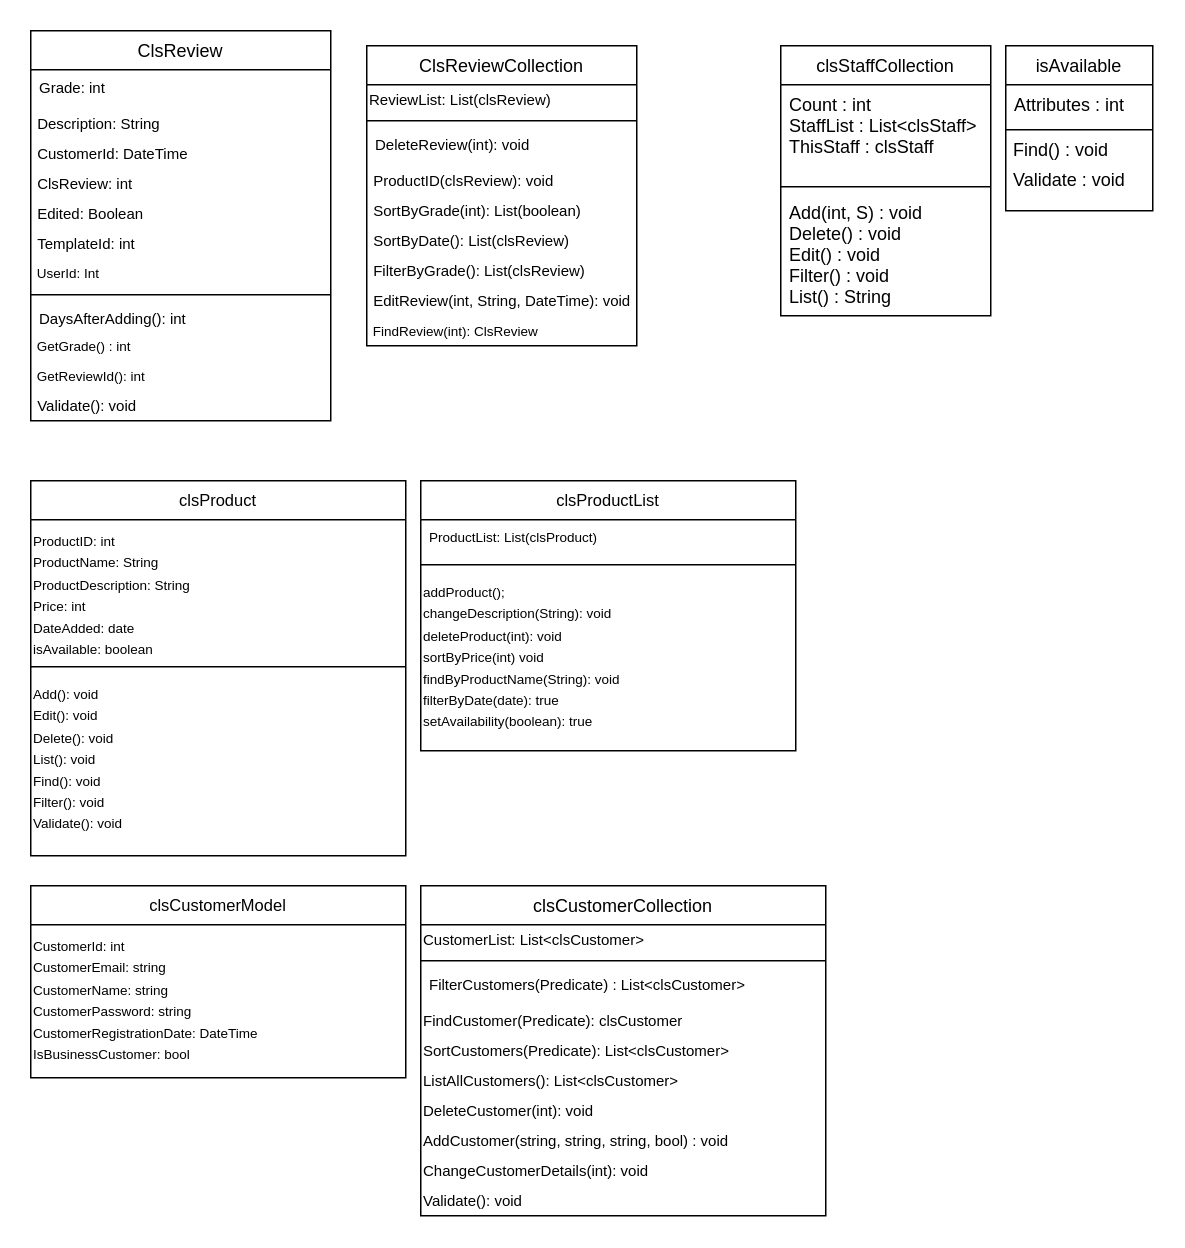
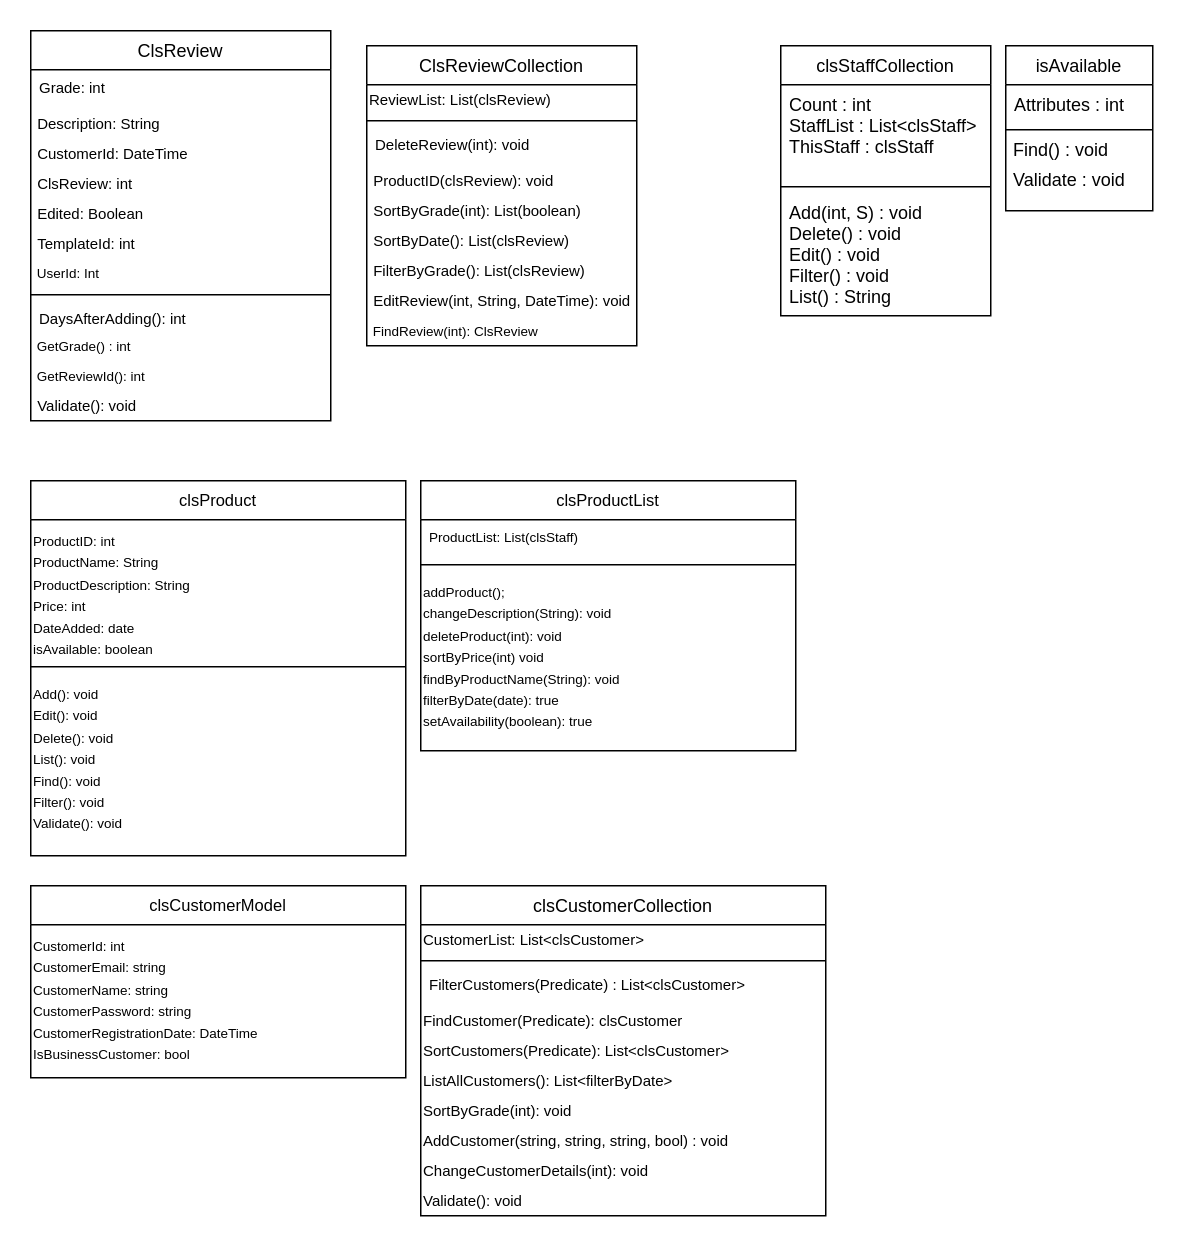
node "ProductList: List(clsProduct)": label "ProductList: List(clsProduct)" -> "ProductList: List(clsStaff)"
node "ListAllCustomers(): List<clsCustomer>": label "ListAllCustomers(): List<clsCustomer>" -> "ListAllCustomers(): List<filterByDate>"
node "DeleteCustomer(int): void": label "DeleteCustomer(int): void" -> "SortByGrade(int): void"
